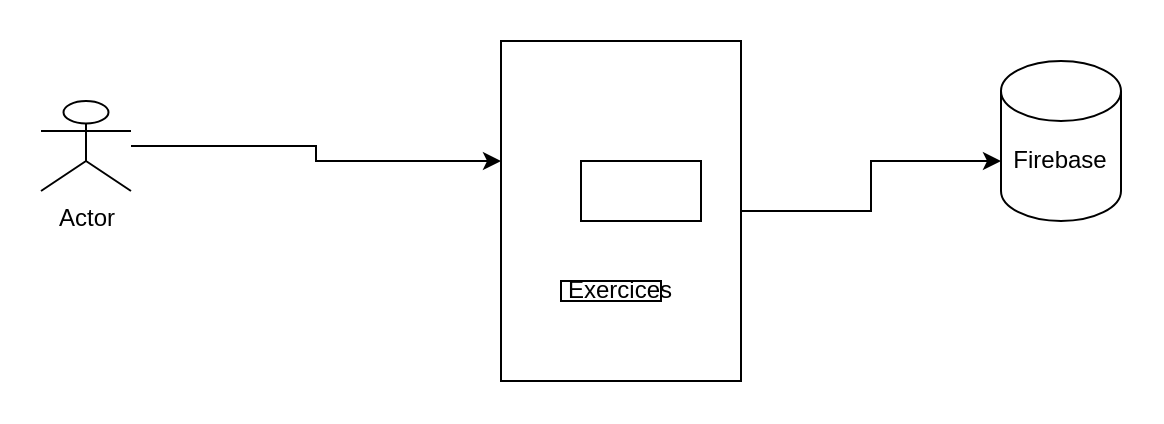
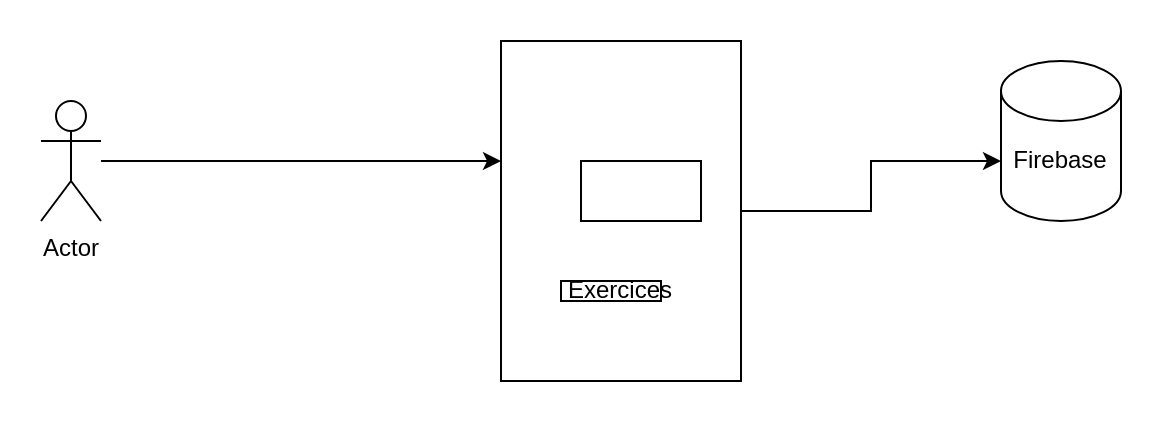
node "Actor": size 90x90 -> 60x120
